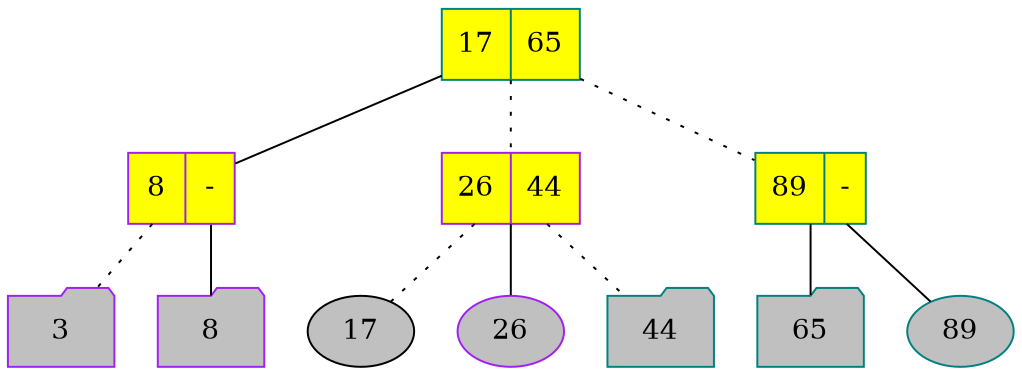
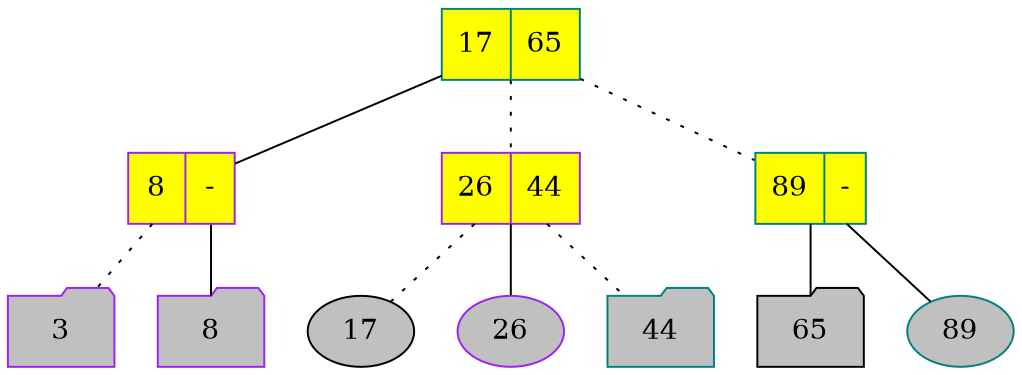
node "65": color teal -> black
